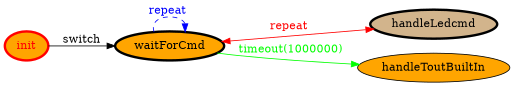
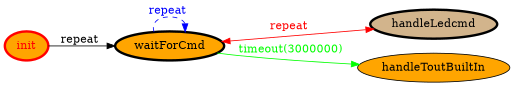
edge "init" -> "waitForCmd": label "switch" -> "repeat "
edge "waitForCmd" -> "handleToutBuiltIn": label "timeout(1000000)" -> "timeout(3000000)"
